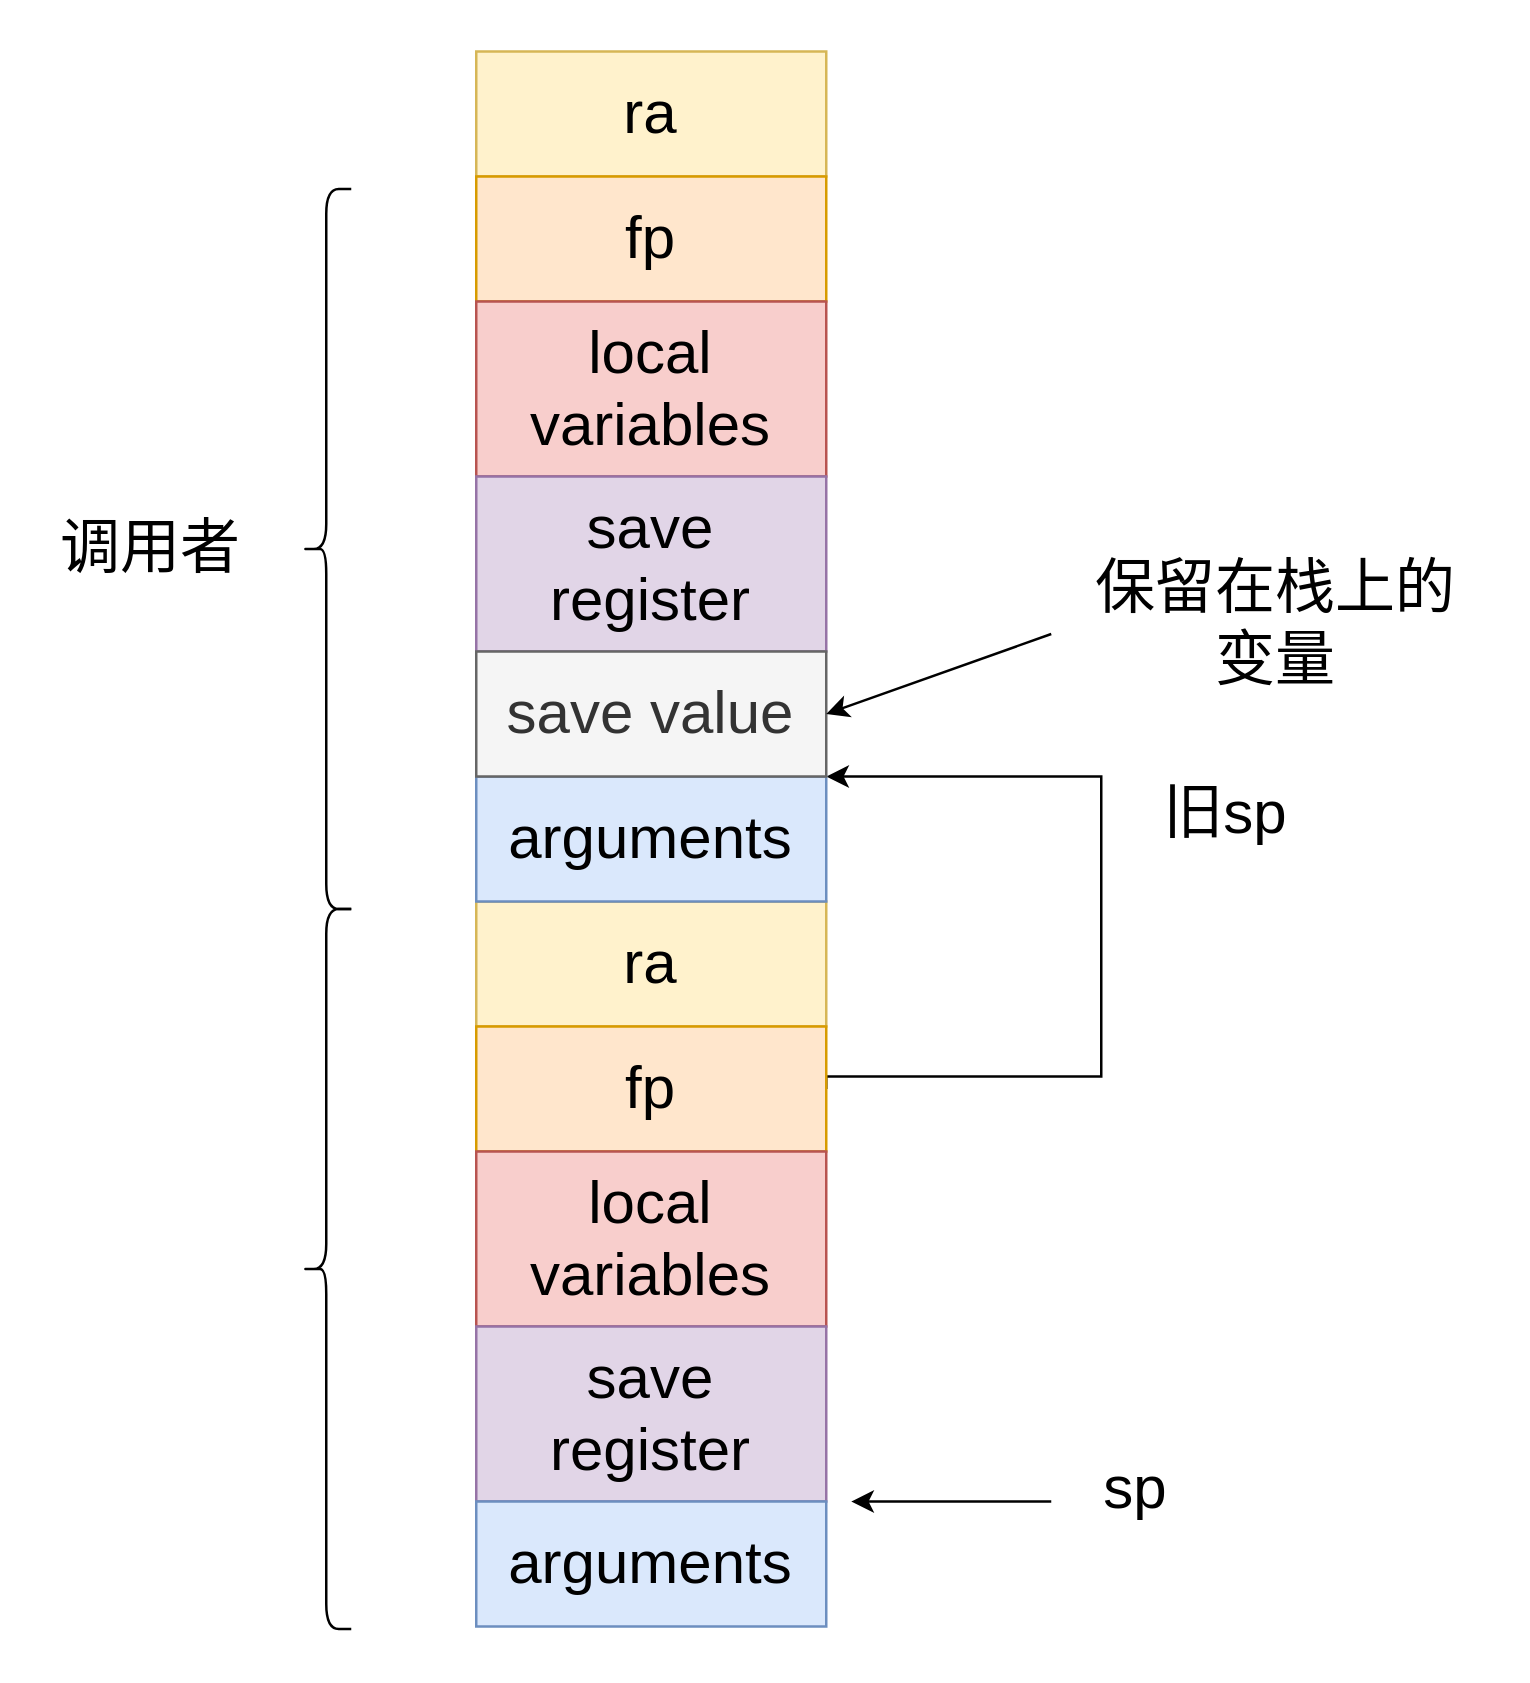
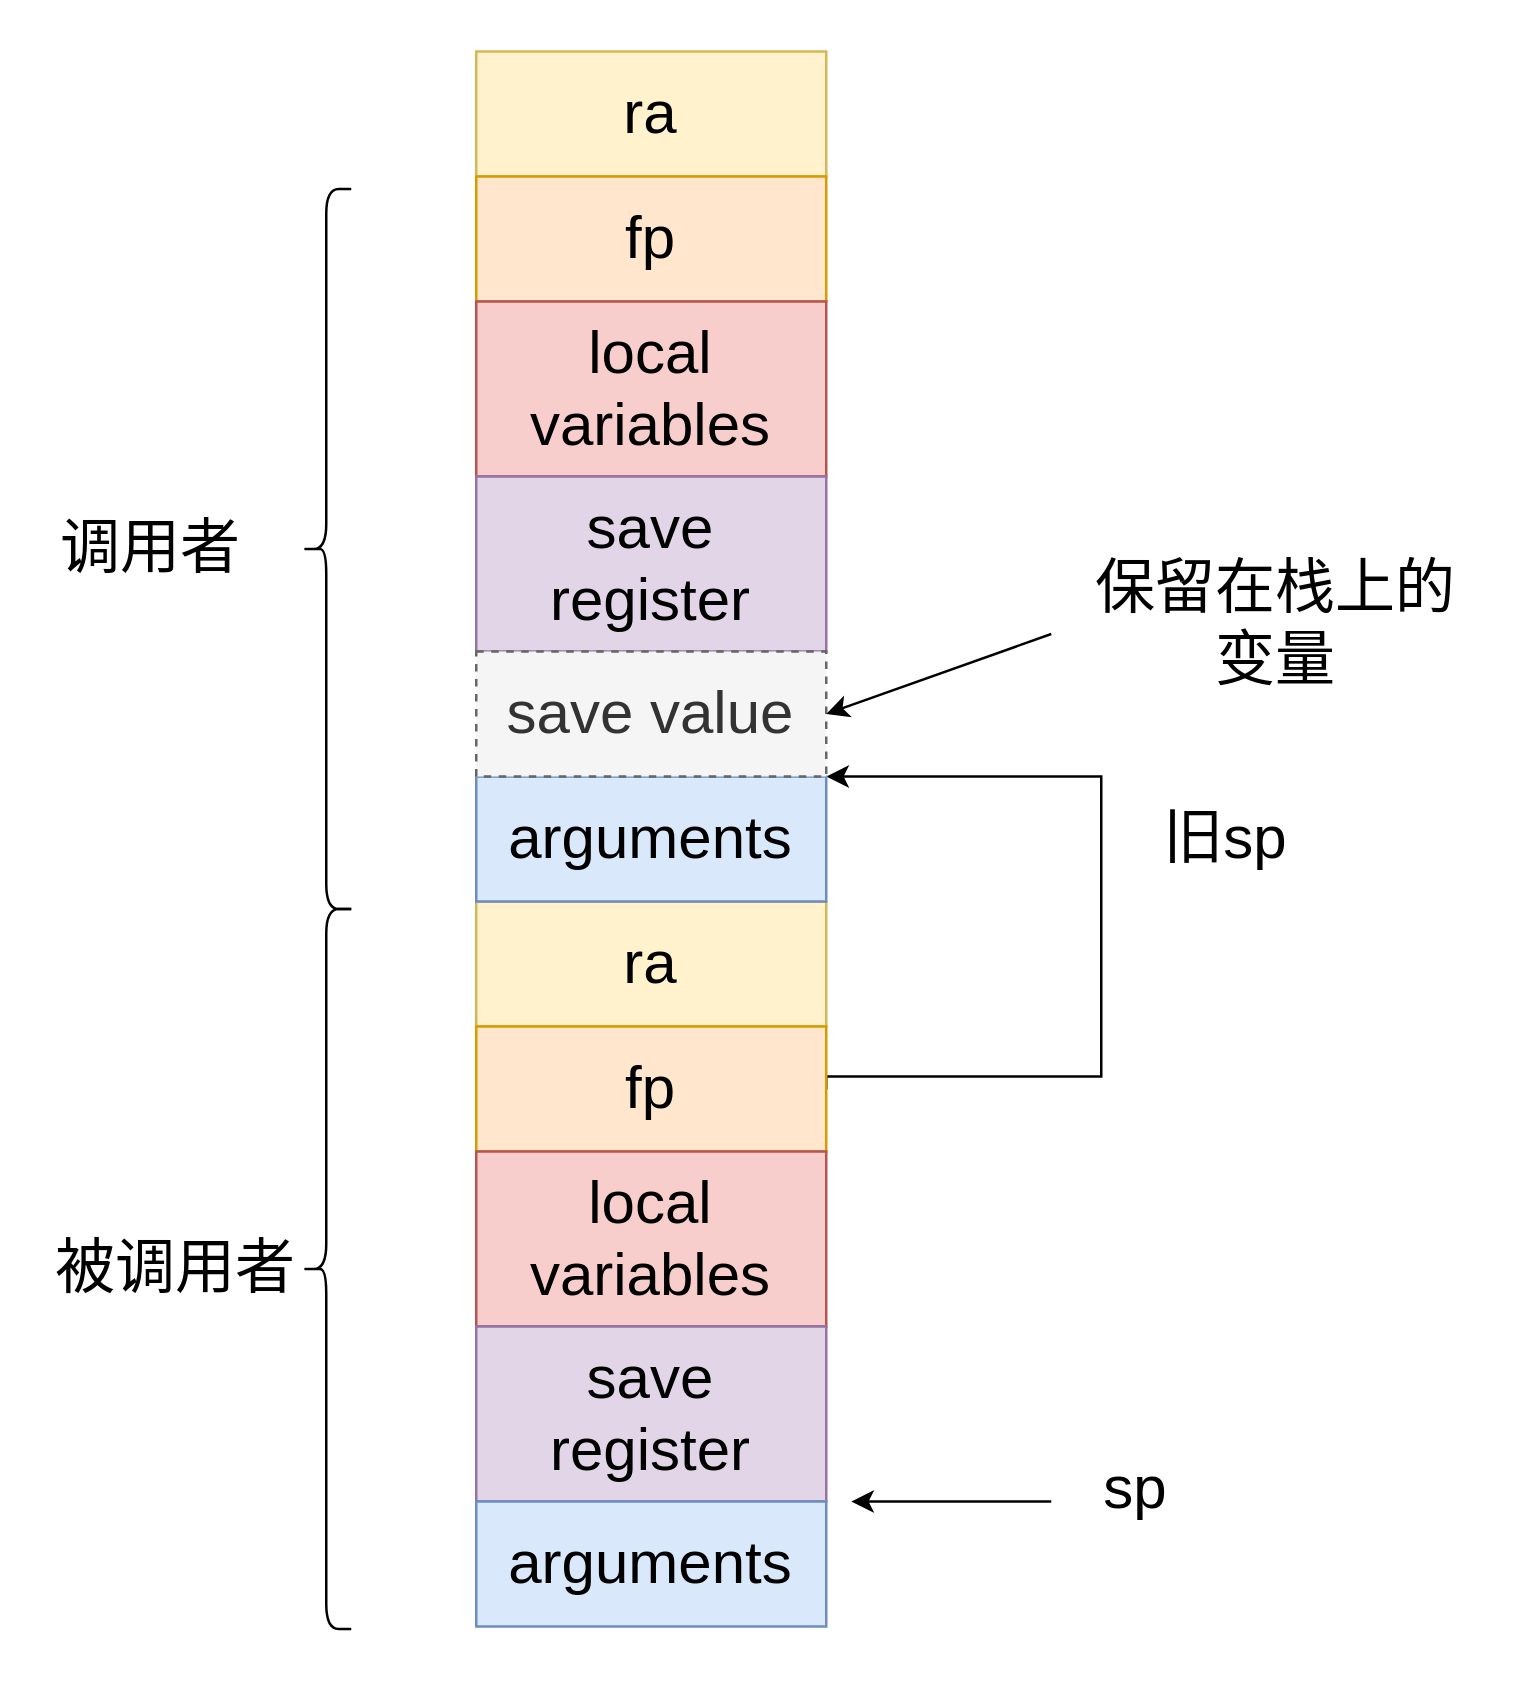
node "save value": style solid -> dashed
node "旧sp": moved (1226, 814) -> (1226, 839)
node "被调用者": added
